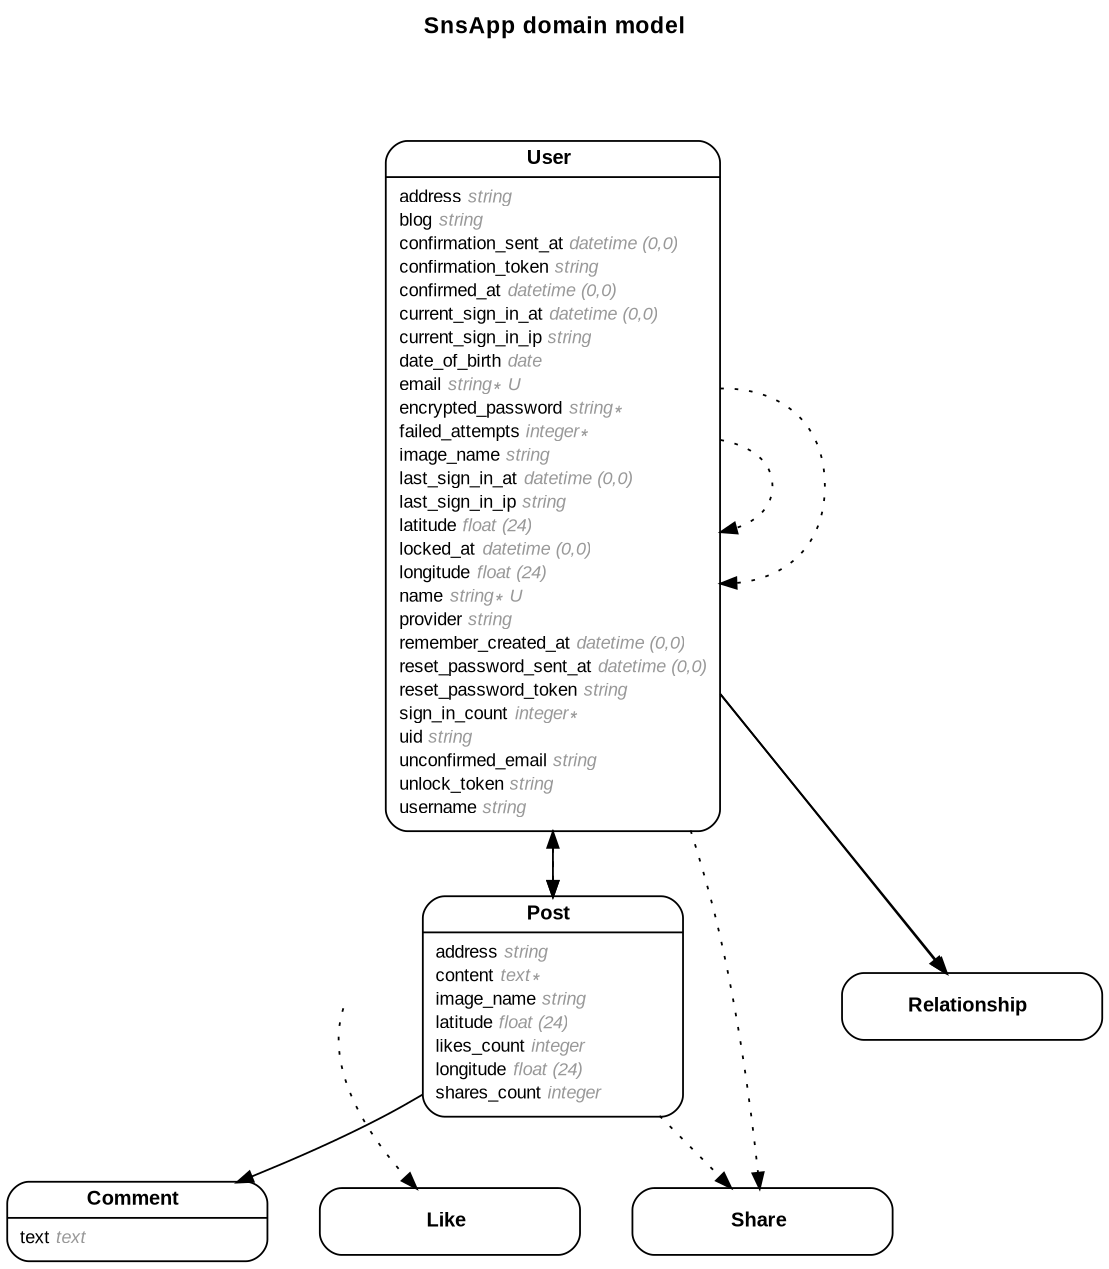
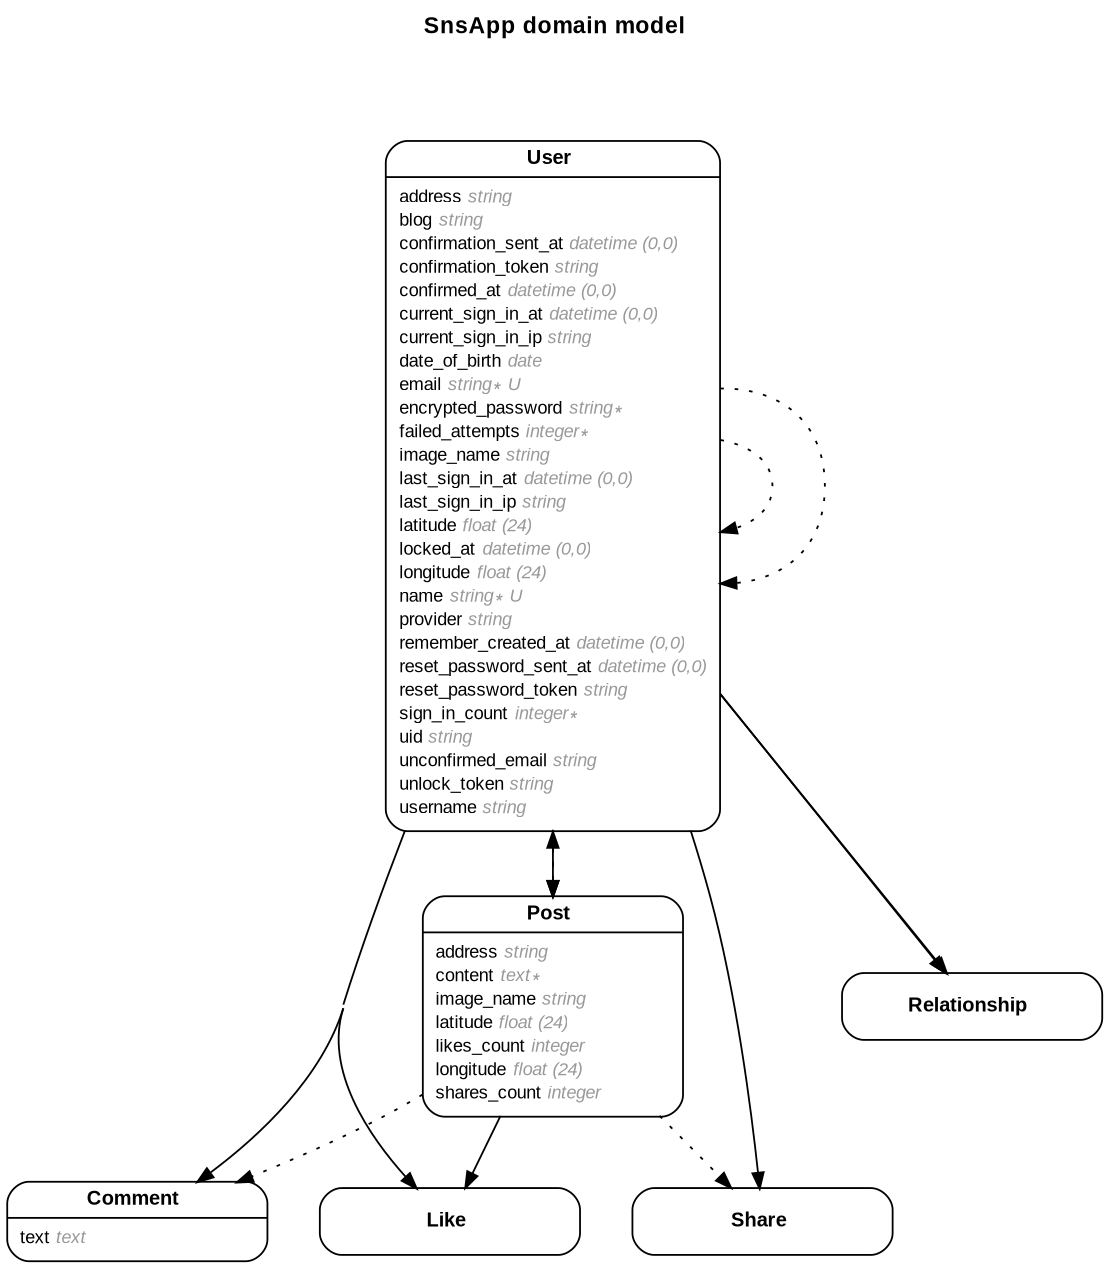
edge "User" -- "Comment": added
edge "User" -- "Share": style dotted -> solid
edge "User" -- "Like": style dotted -> solid
edge "Post" -- "Comment": style solid -> dotted
edge "Post" -- "Like": added
